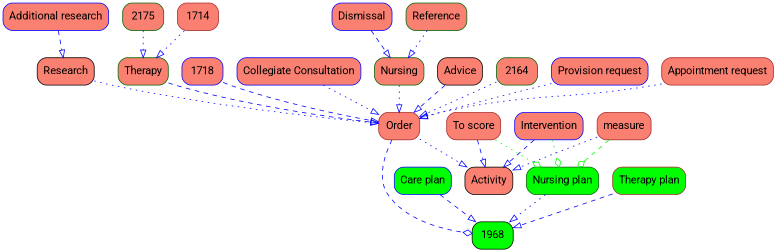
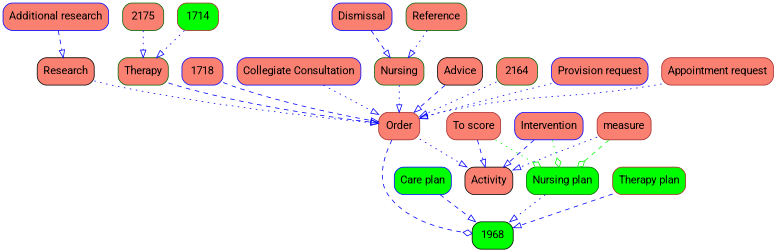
node "1714": fillcolor salmon -> green
